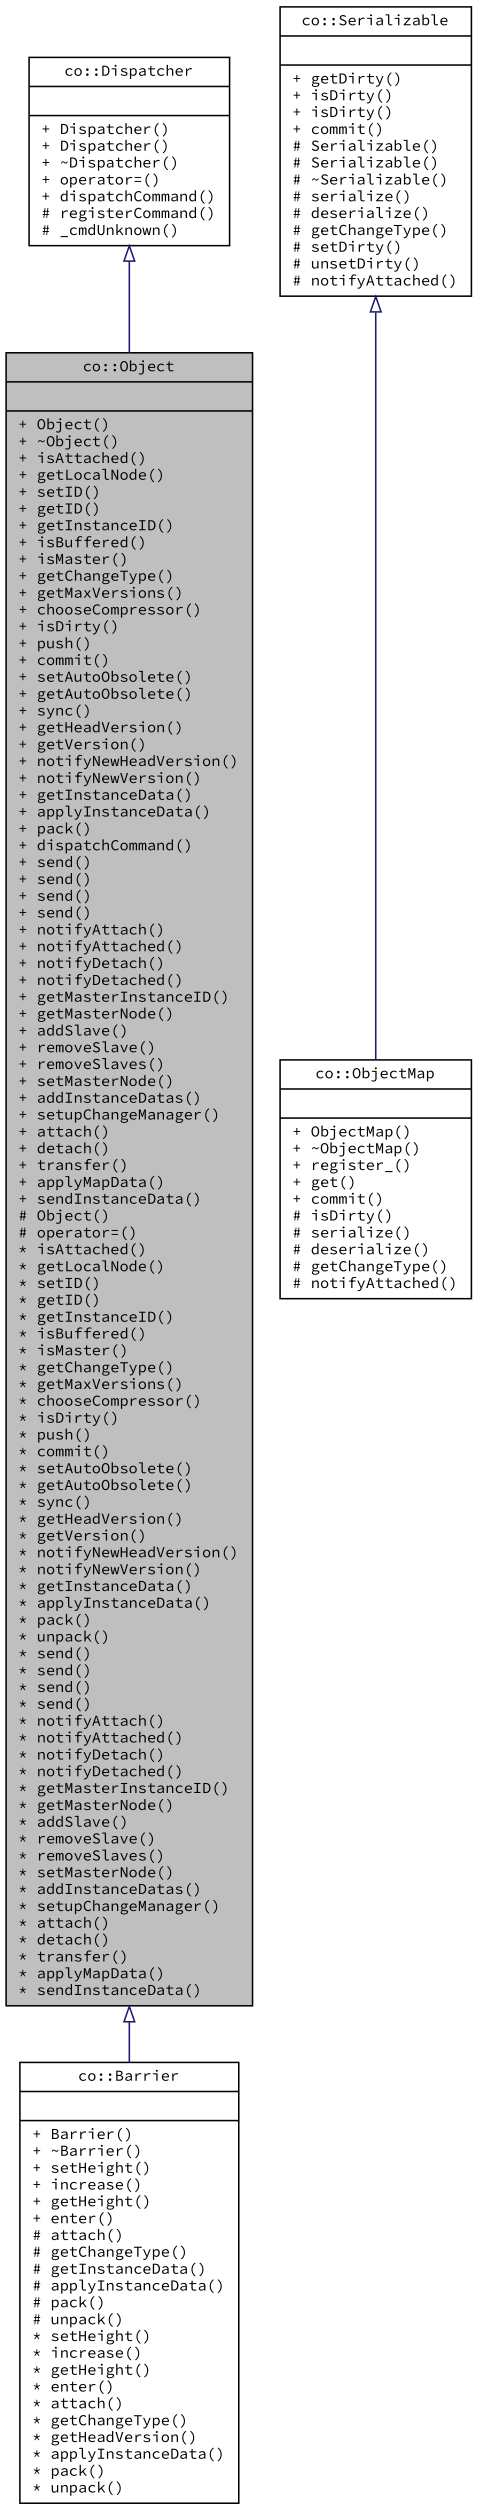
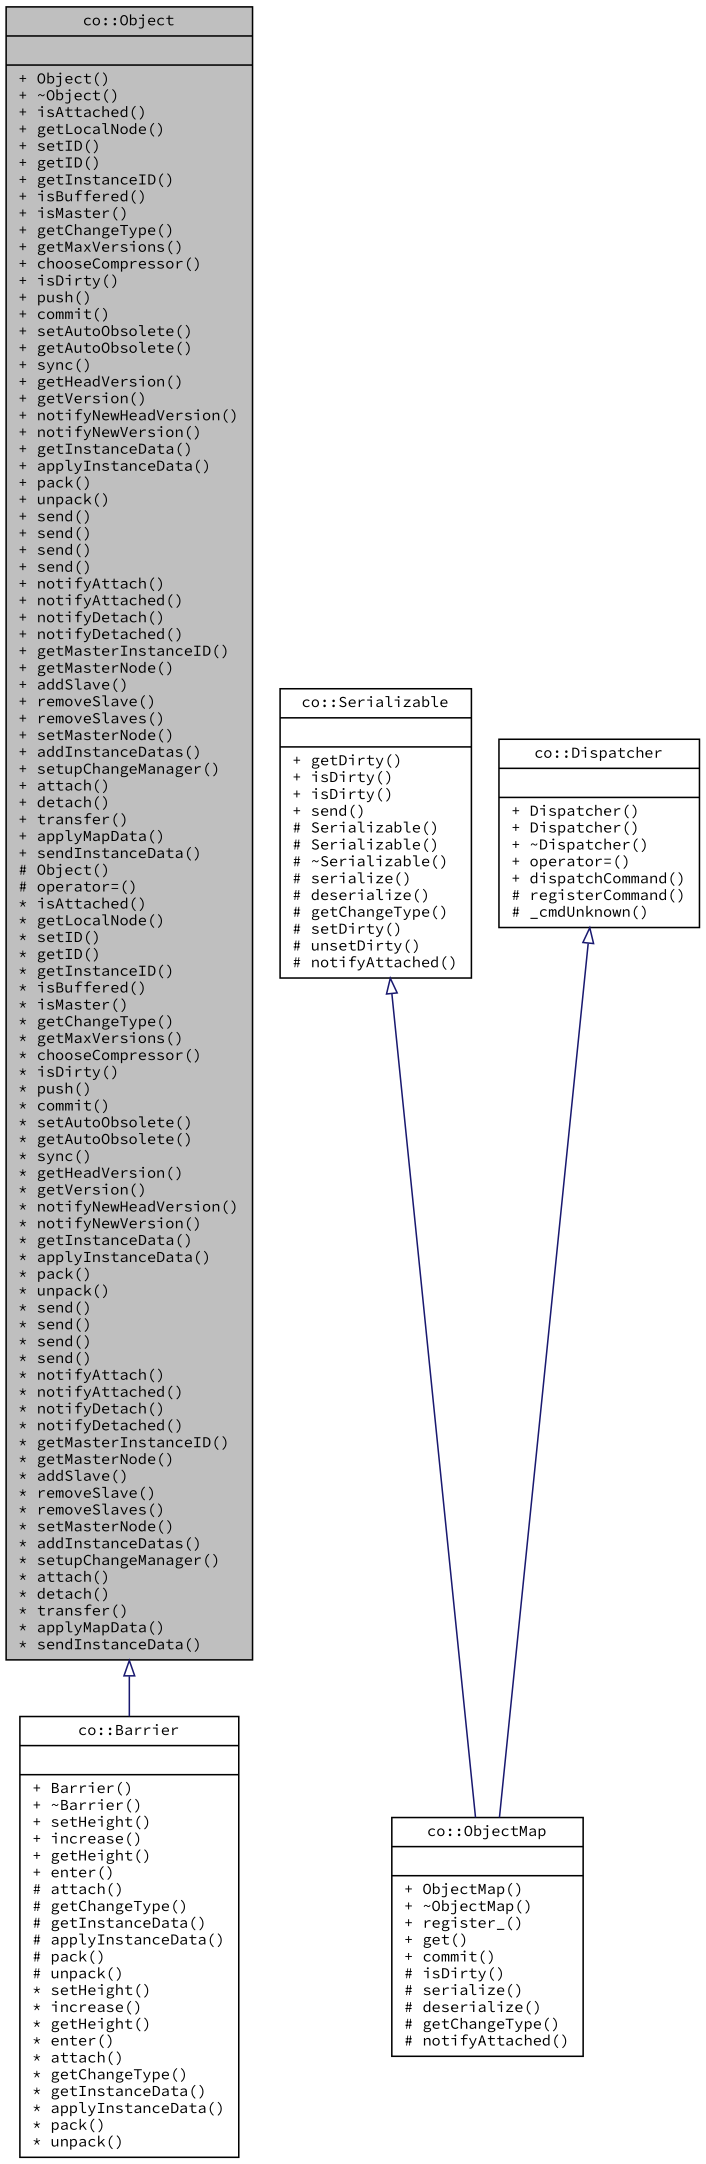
node "co::Serializable": text "+ commit()" -> "+ send()"
edge "co::Object" -> "co::Dispatcher": now "co::ObjectMap" -> "co::Dispatcher"
node "co::Object": text "+ dispatchCommand()" -> "+ unpack()"
node "co::Barrier": text "* getHeadVersion()" -> "* getInstanceData()"
